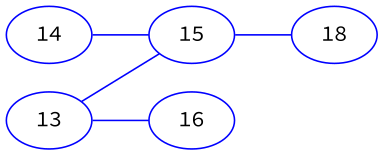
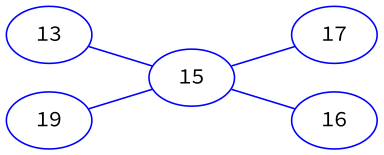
node "14": label "14" -> "19"
node "18": label "18" -> "17"
edge "13" -- "16": now "15" -- "16"
